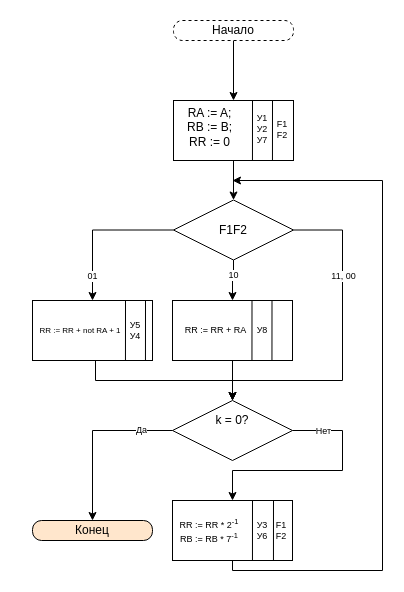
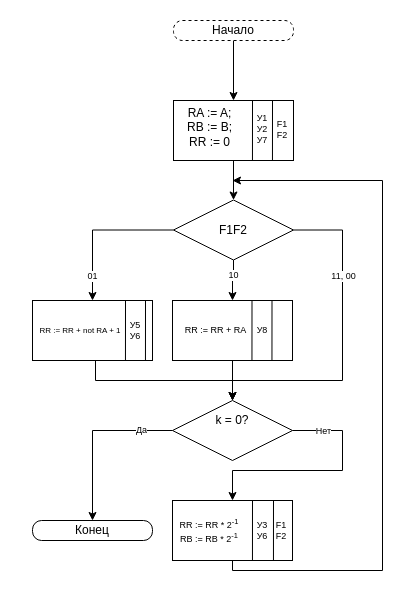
node "У5 У4": label "У5 У4" -> "У5 У6"
node "Конец": fillcolor #ffe6cc -> #ffffff
node "RR := RR * 2-1 RB := RB * 7-1": label "RR := RR * 2-1 RB := RB * 7-1" -> "RR := RR * 2-1 RB := RB * 2-1"
